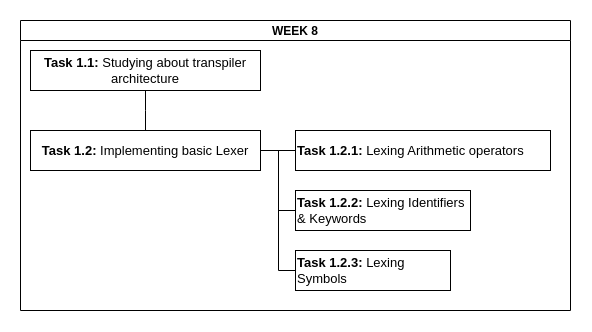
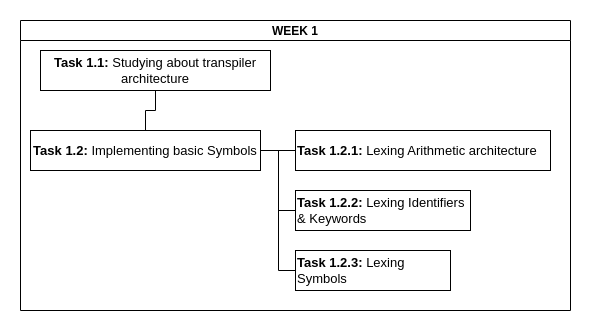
node "WEEK 8": label "WEEK 8" -> "WEEK 1"
node "Task 1.1: Studying about transpiler architecture": moved (146, 71) -> (156, 71)
node "Task 1.2: Implementing basic Lexer": label "Task 1.2: Implementing basic Lexer" -> "Task 1.2: Implementing basic Symbols"
node "Task 1.2.1: Lexing Arithmetic operators": label "Task 1.2.1: Lexing Arithmetic operators" -> "Task 1.2.1: Lexing Arithmetic architecture"
